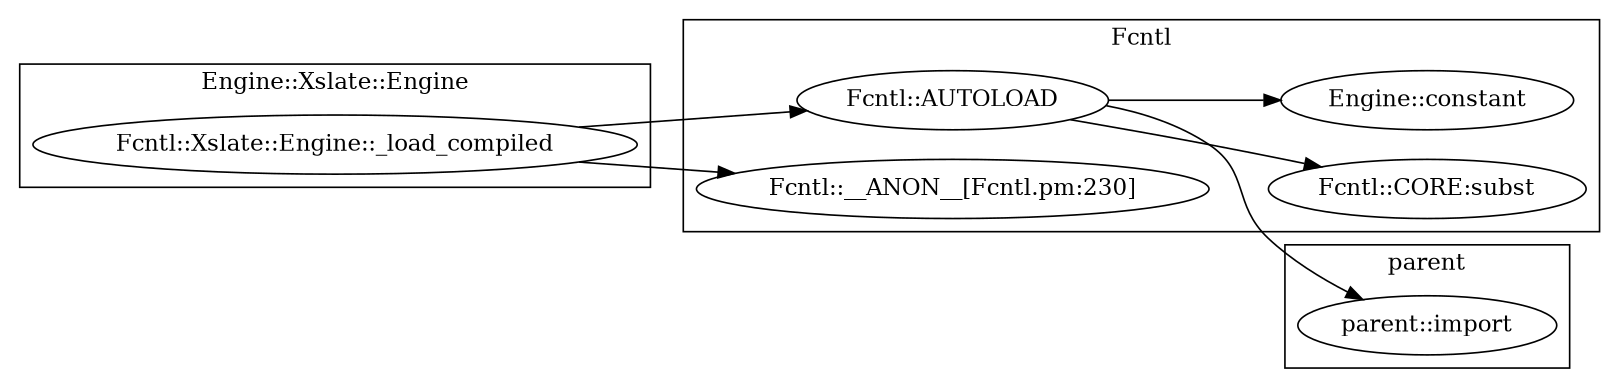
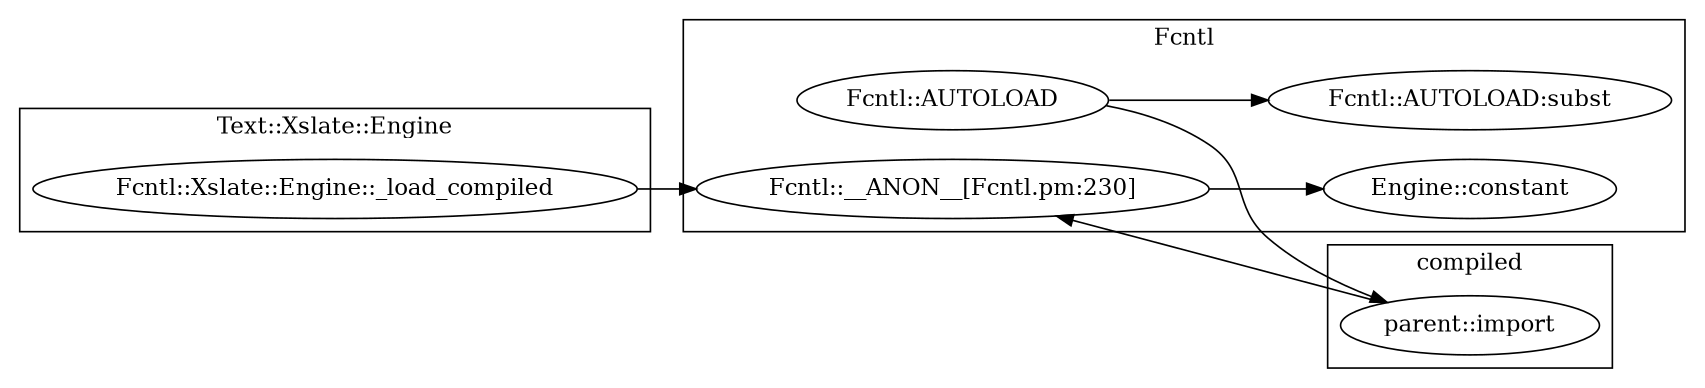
cluster "Engine::Xslate::Engine": label "Engine::Xslate::Engine" -> "Text::Xslate::Engine"
edge "Fcntl::AUTOLOAD" -> "Engine::constant": now "Fcntl::__ANON__[Fcntl.pm:230]" -> "Engine::constant"
edge "Fcntl::Xslate::Engine::_load_compiled" -> "Fcntl::AUTOLOAD": removed
node "Fcntl::CORE:subst": label "Fcntl::CORE:subst" -> "Fcntl::AUTOLOAD:subst"
edge "parent::import" -> "Fcntl::__ANON__[Fcntl.pm:230]": added
cluster "parent": label "parent" -> "compiled"
